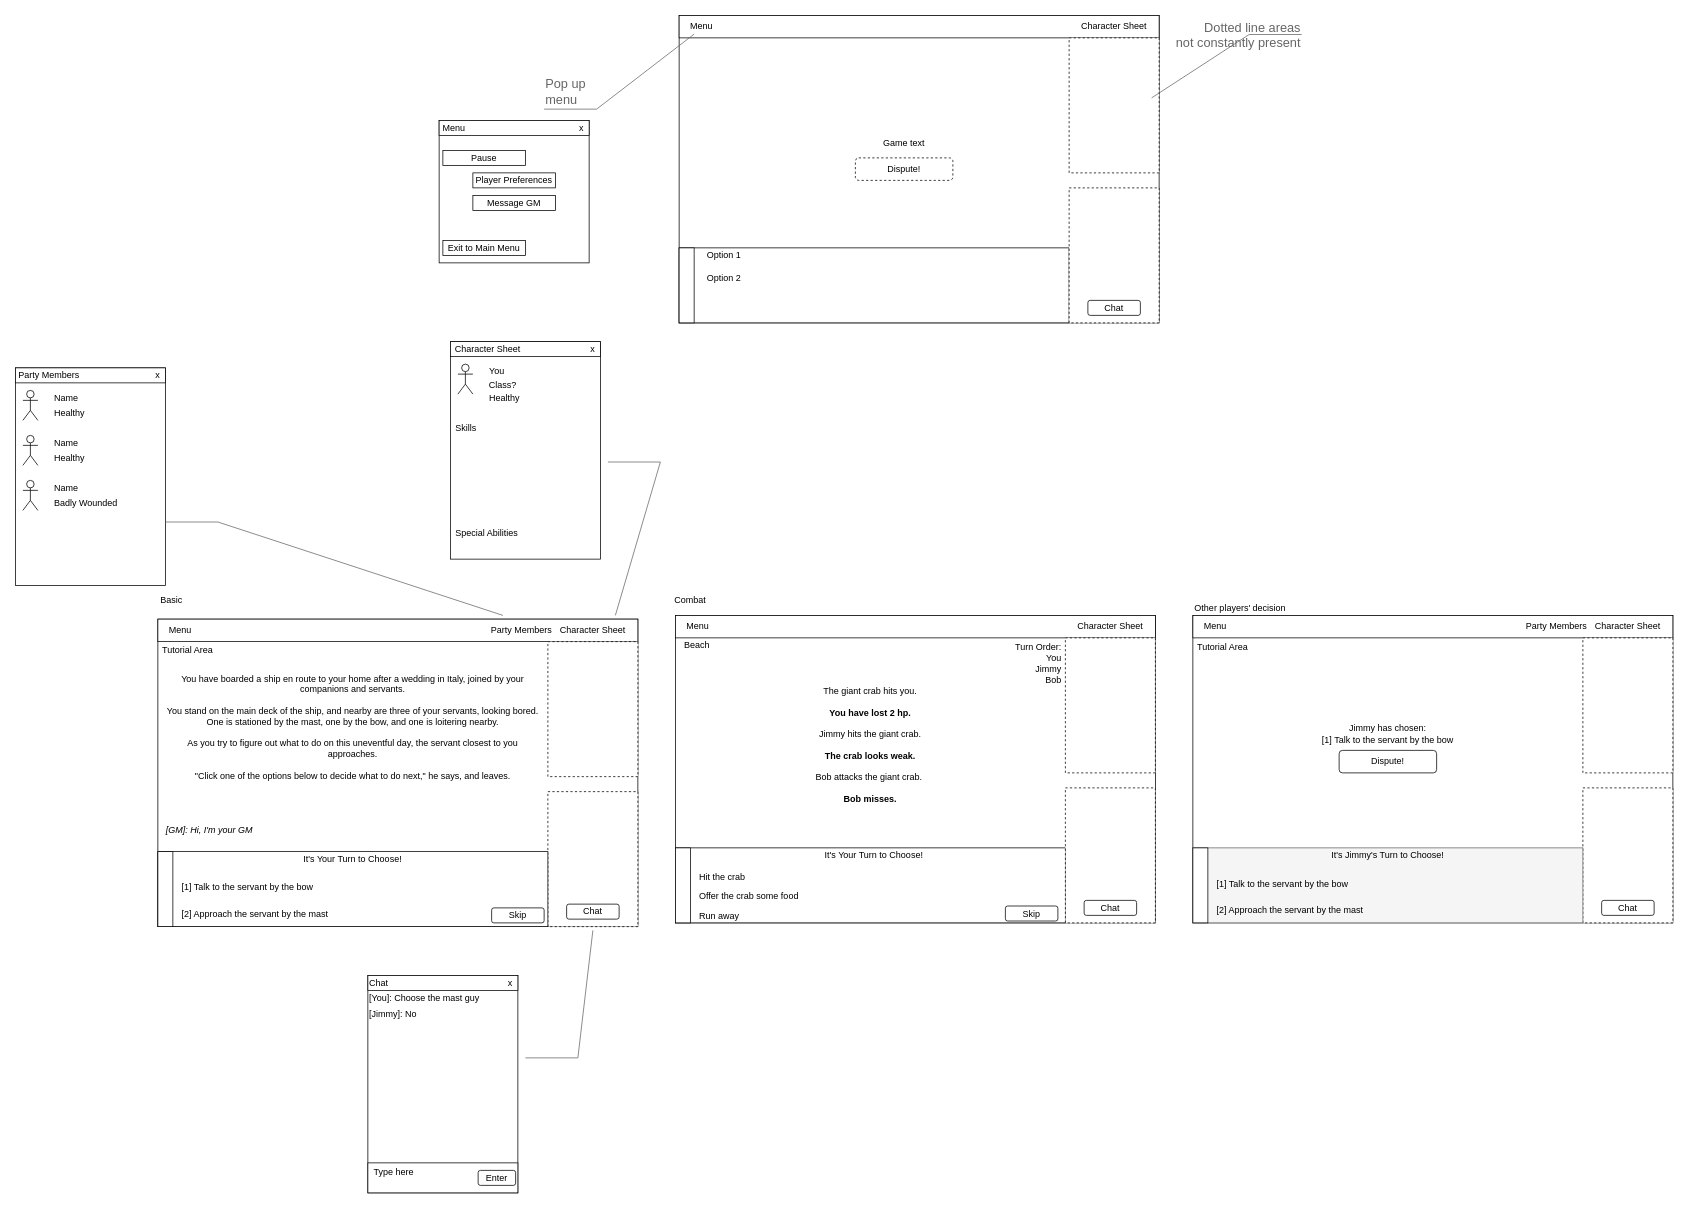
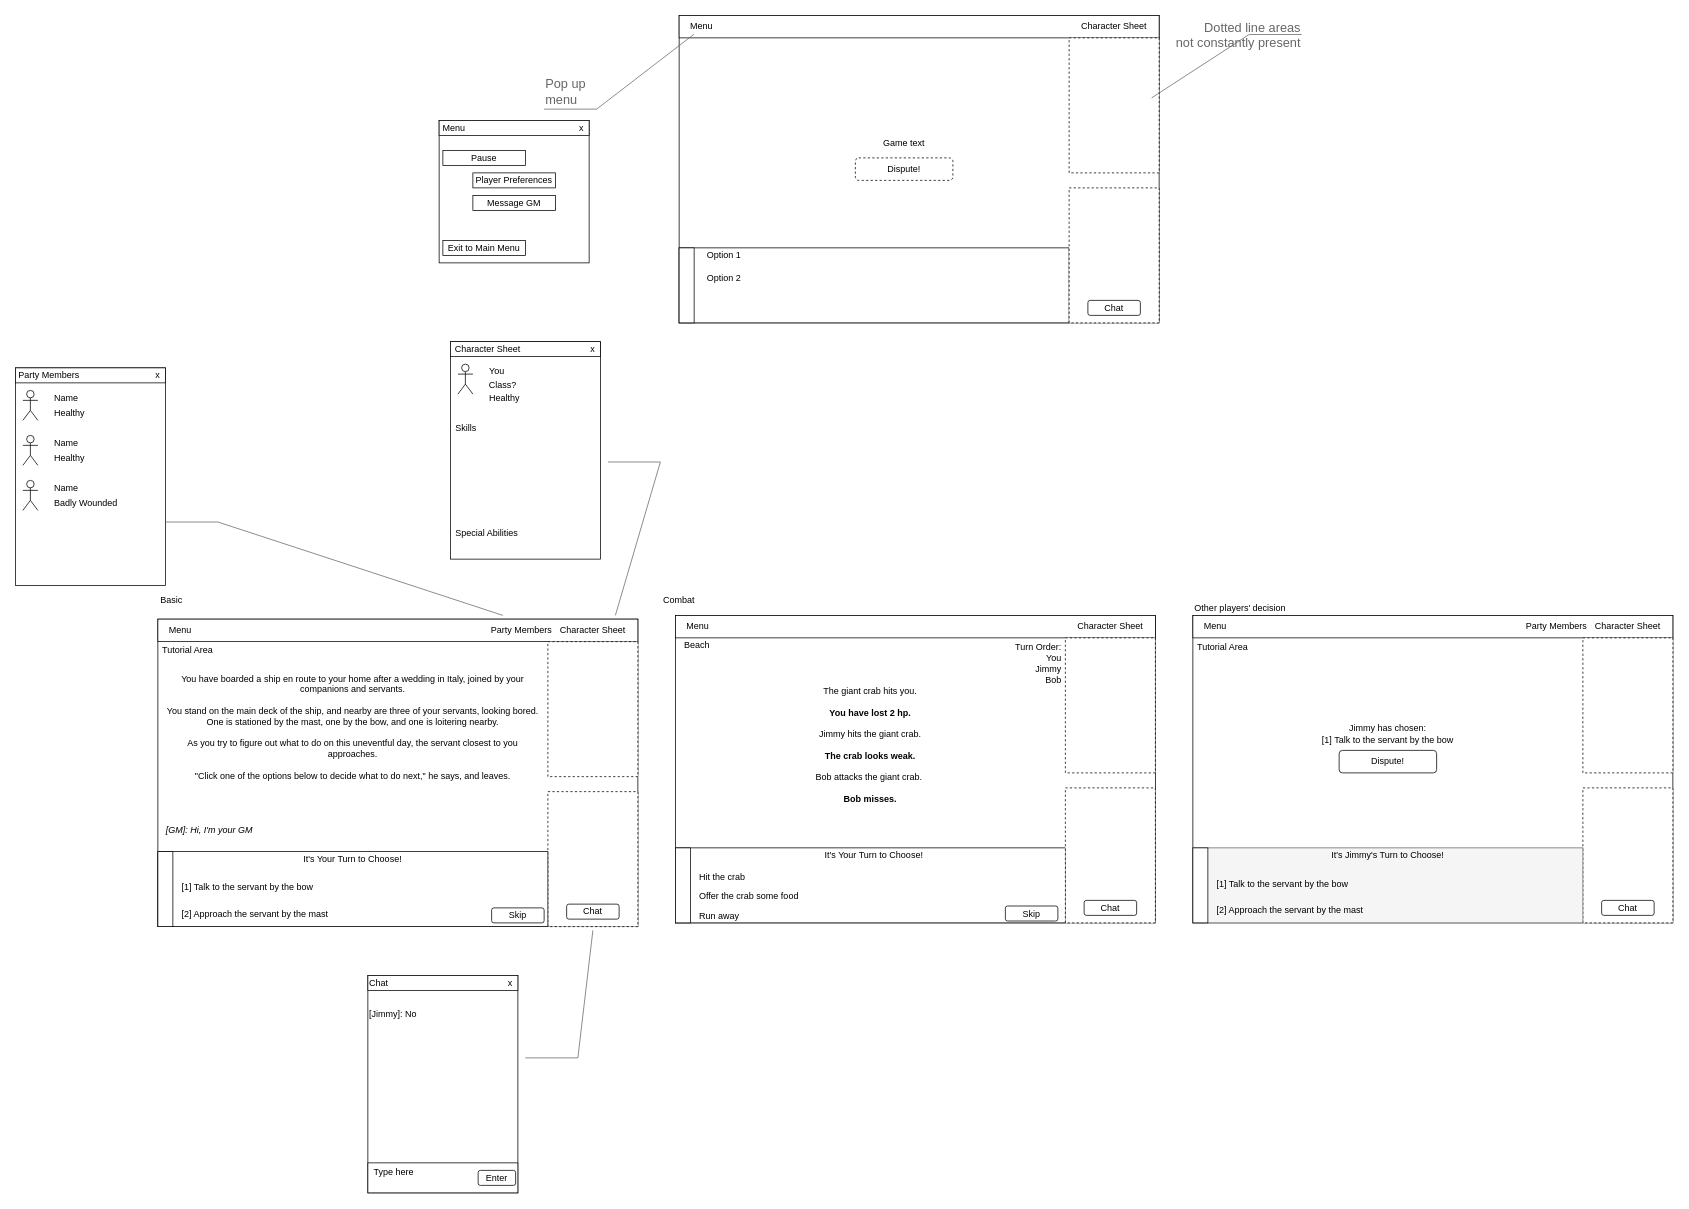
node "Combat": moved (690, 600) -> (679, 600)
node "[You]: Choose the mast guy": removed
